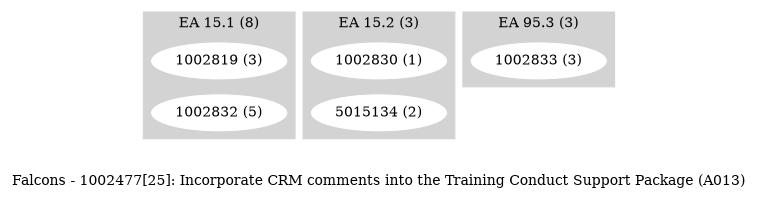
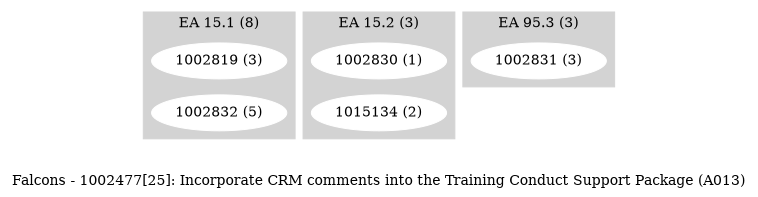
node "1002833 (3)": label "1002833 (3)" -> "1002831 (3)"
node "5015134 (2)": label "5015134 (2)" -> "1015134 (2)"
